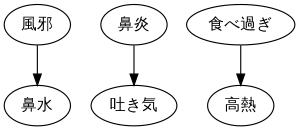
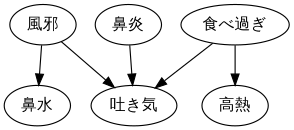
edge "風邪" -> "吐き気": added
edge "食べ過ぎ" -> "吐き気": added
